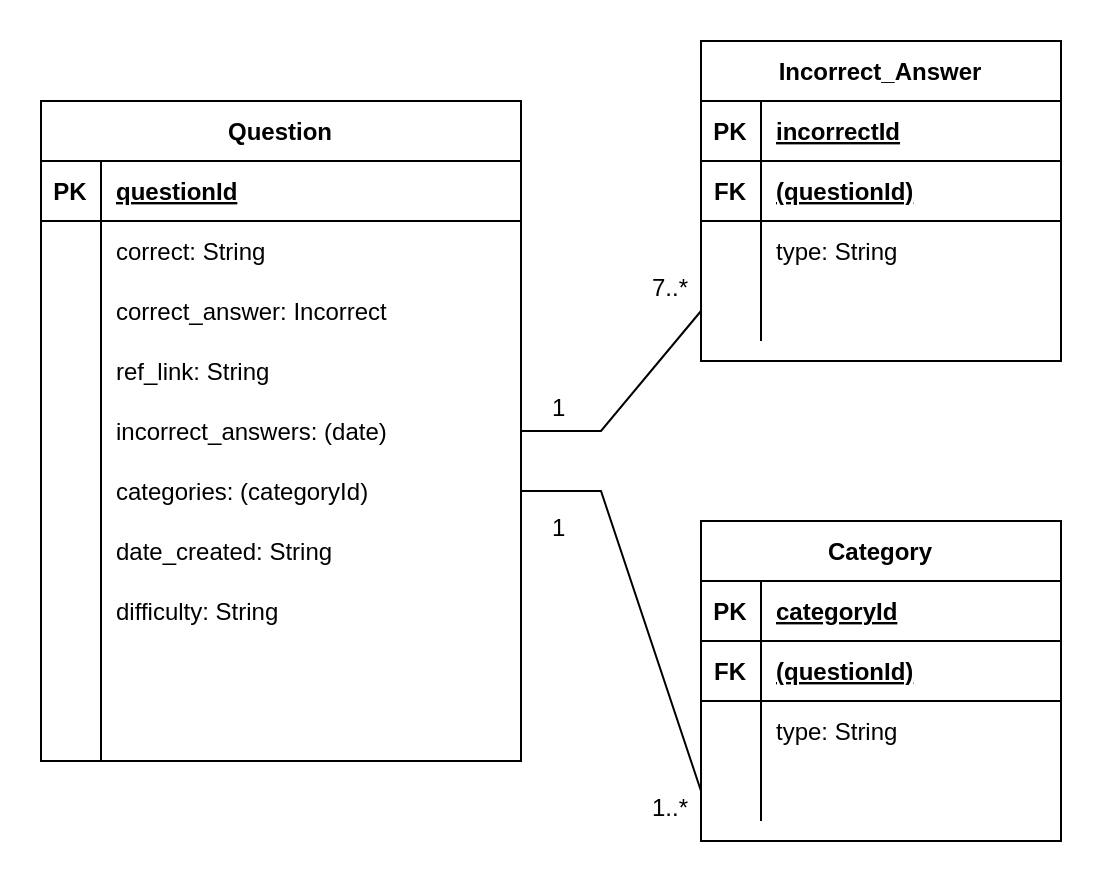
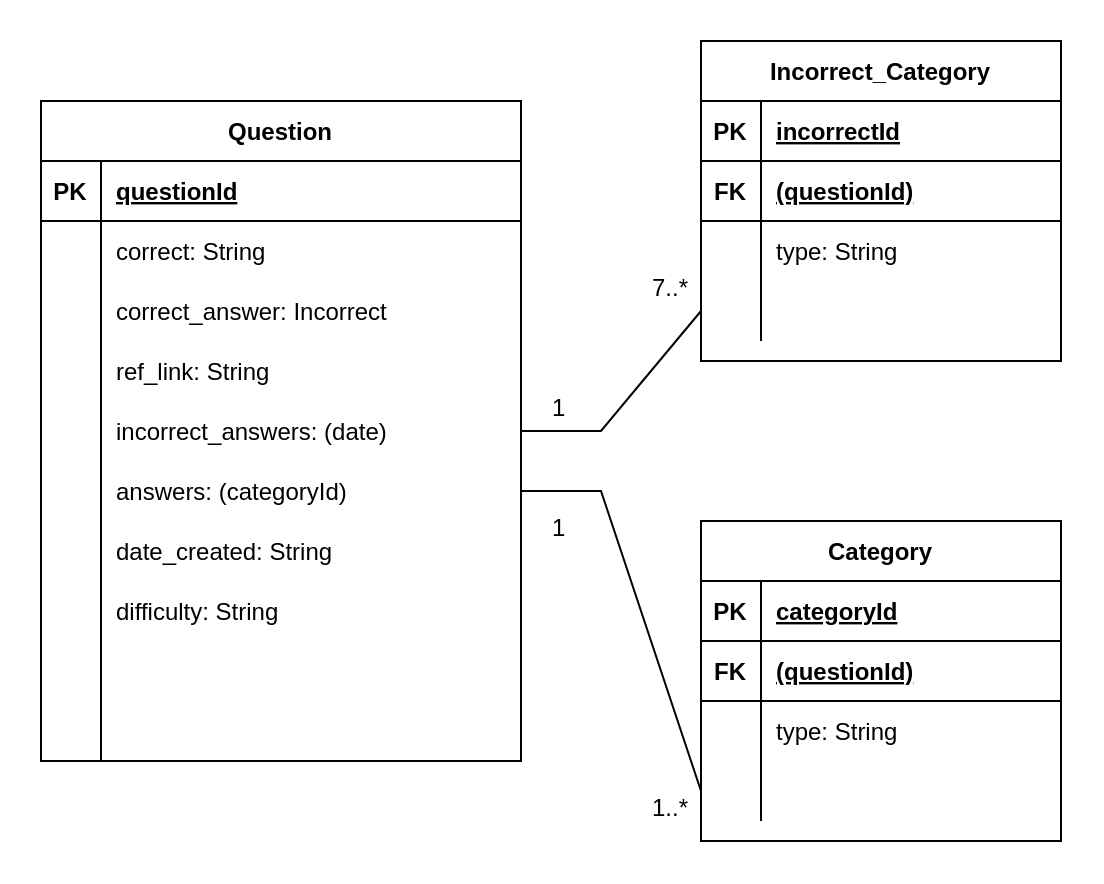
node "Incorrect_Answer": label "Incorrect_Answer" -> "Incorrect_Category"
node "categories: (categoryId)": label "categories: (categoryId)" -> "answers: (categoryId)"
